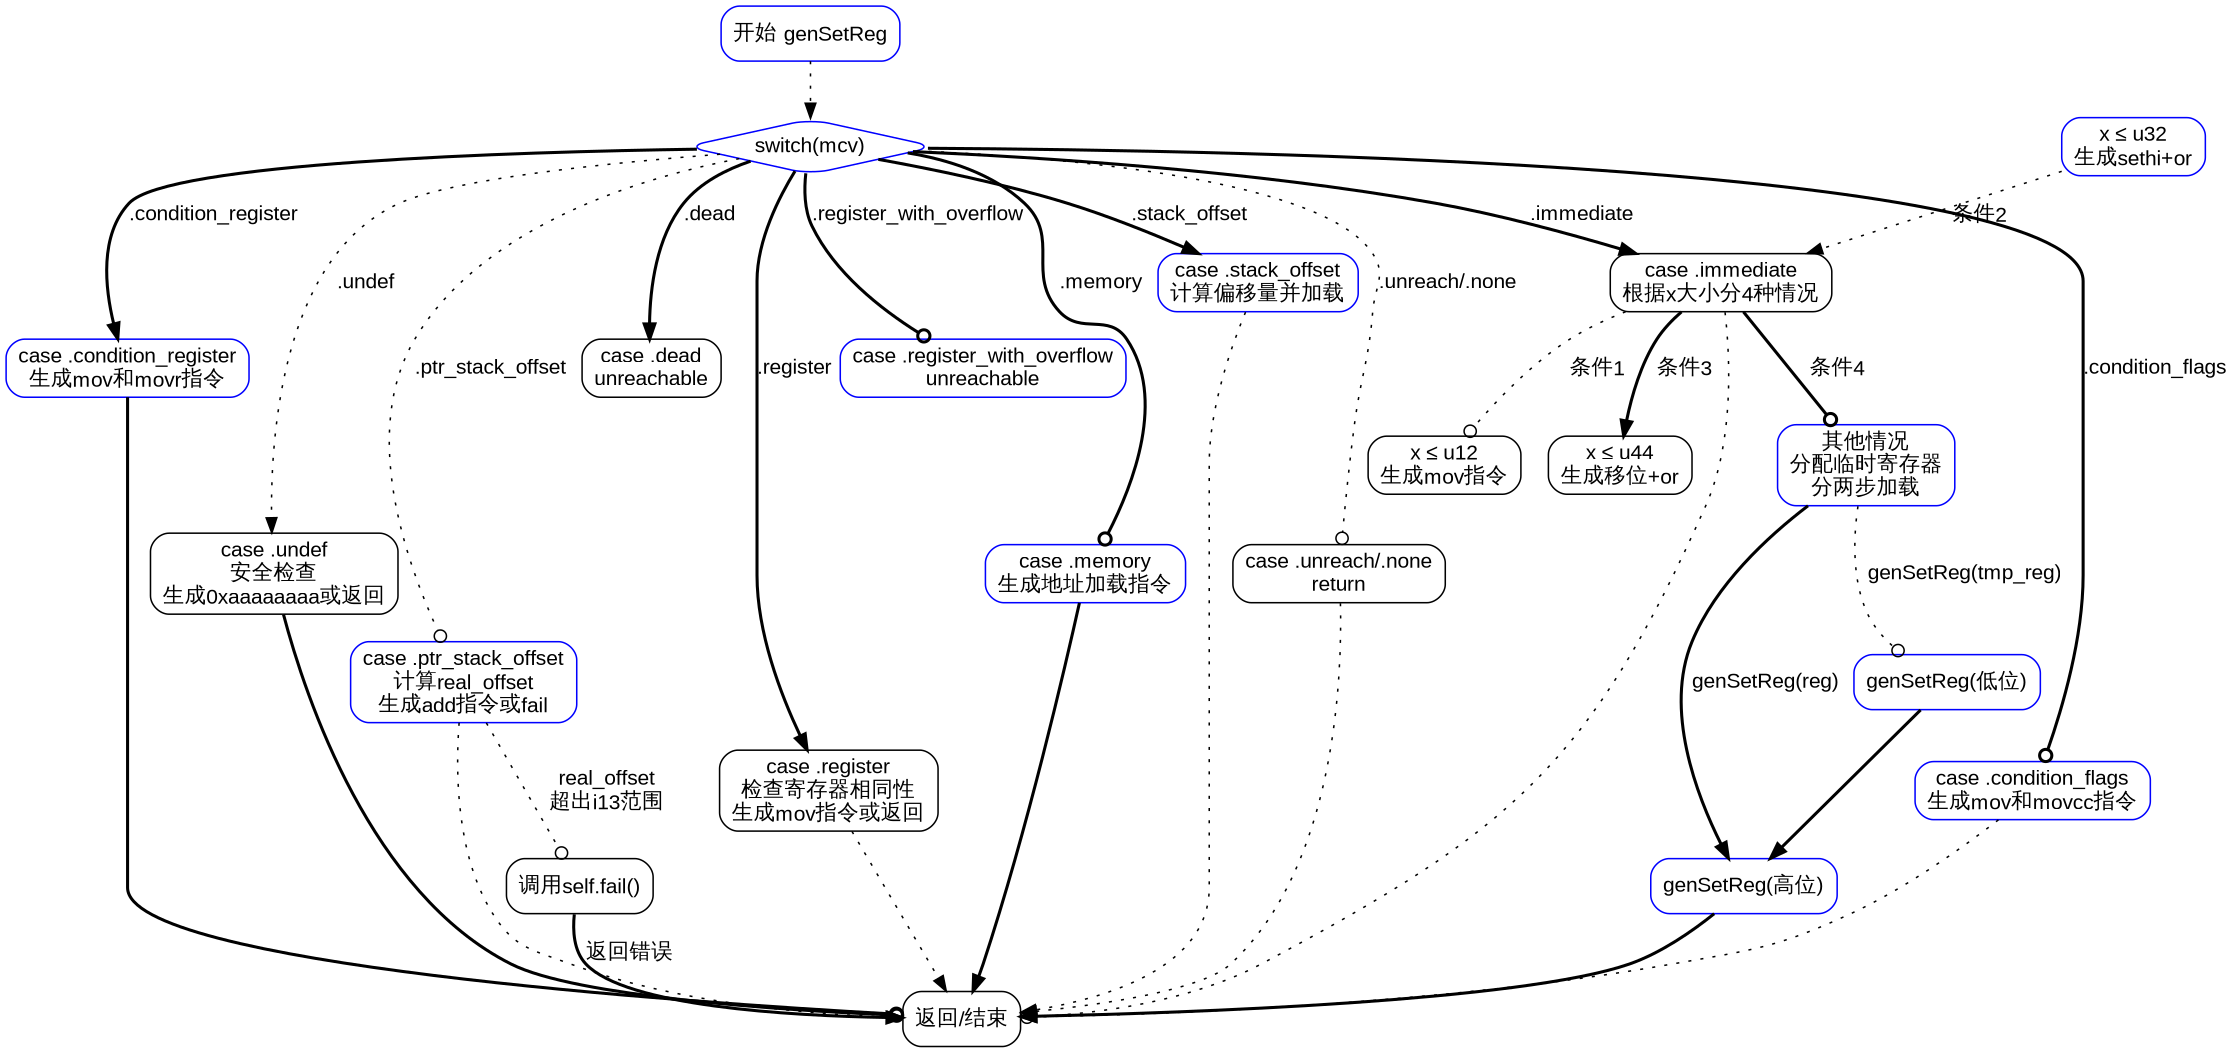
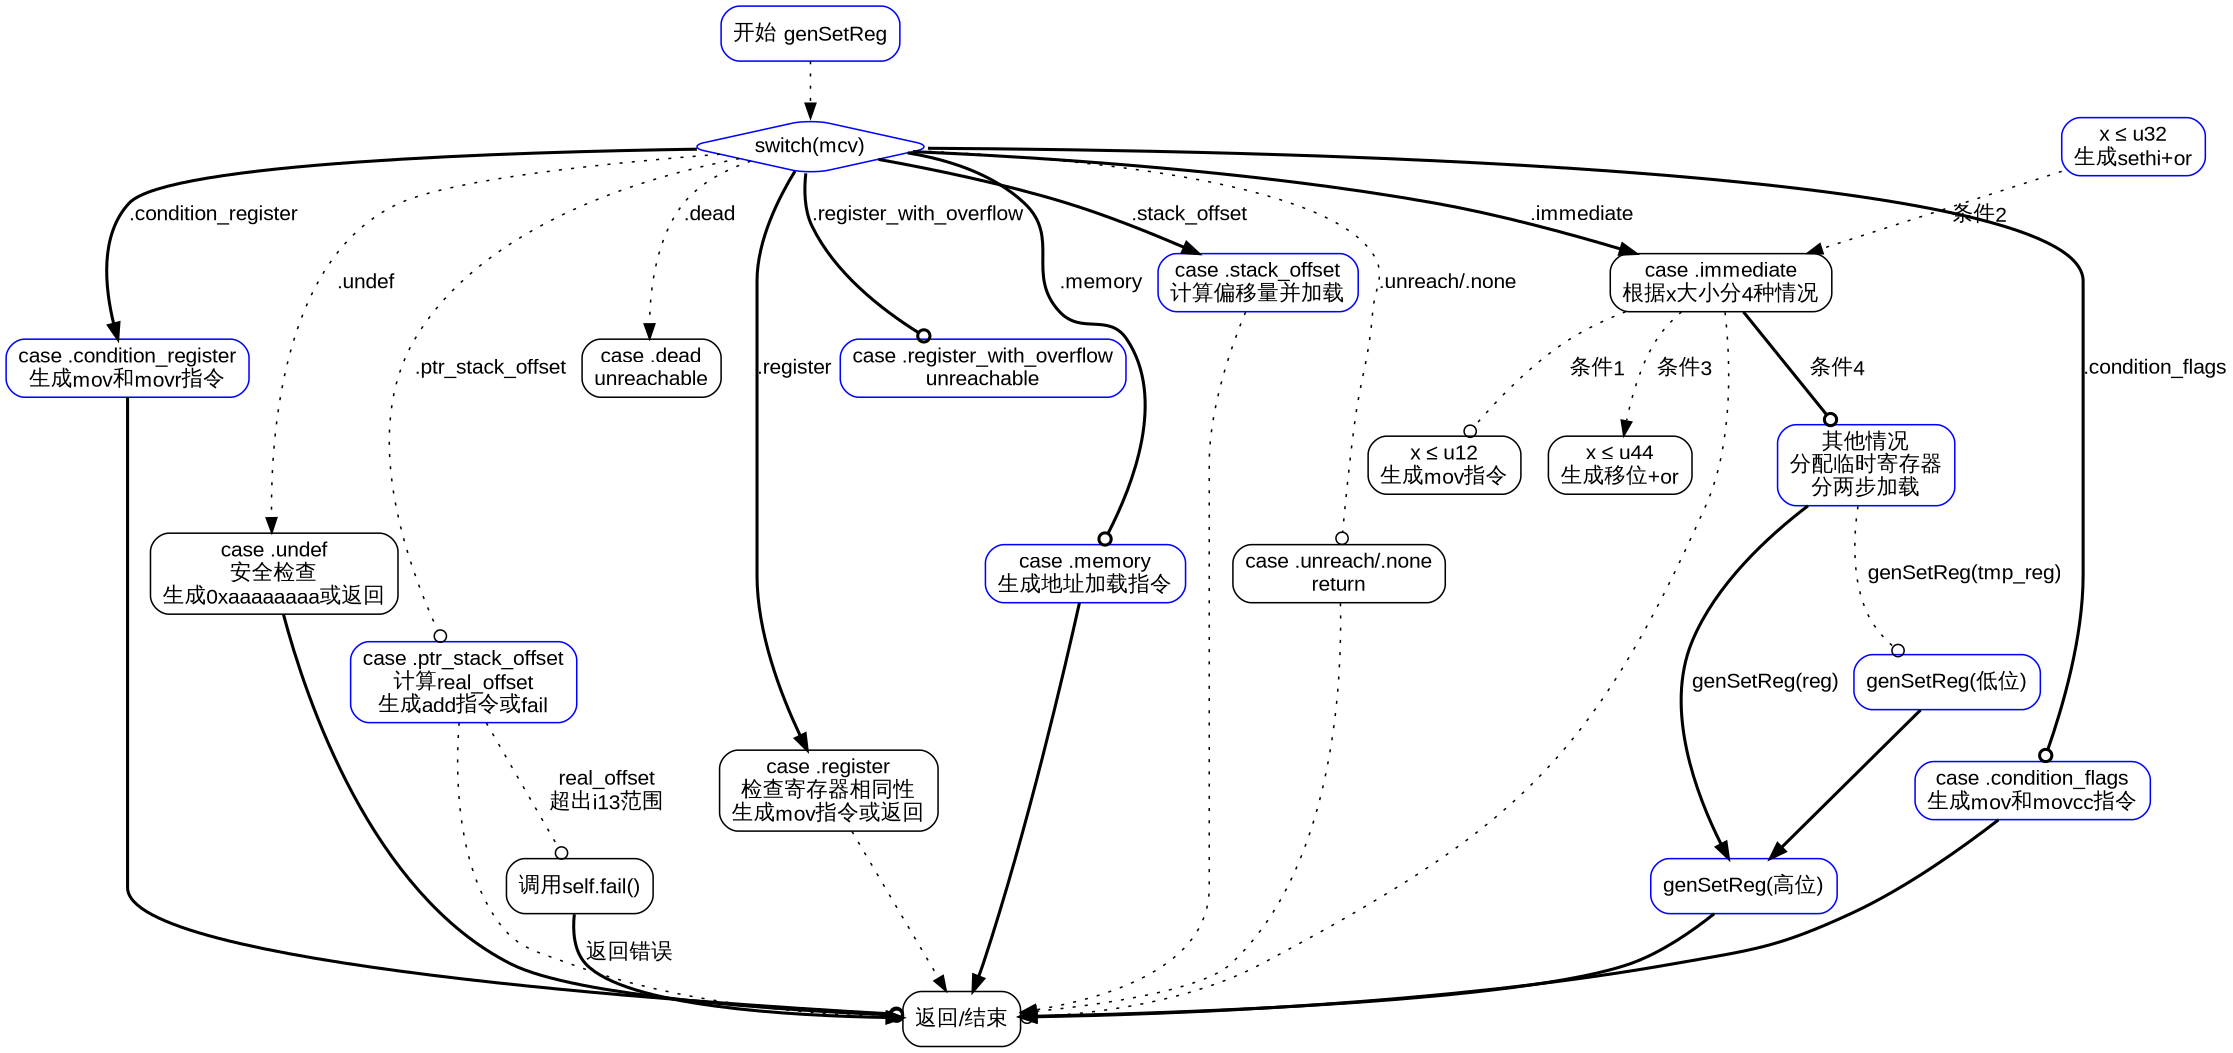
edge "switch(mcv)" -> "case .dead unreachable": style bold -> dotted
edge "case .immediate 根据x大小分4种情况" -> "x ≤ u44 生成移位+or": style bold -> dotted
edge "case .condition_flags 生成mov和movcc指令" -> "返回/结束": style dotted -> bold
